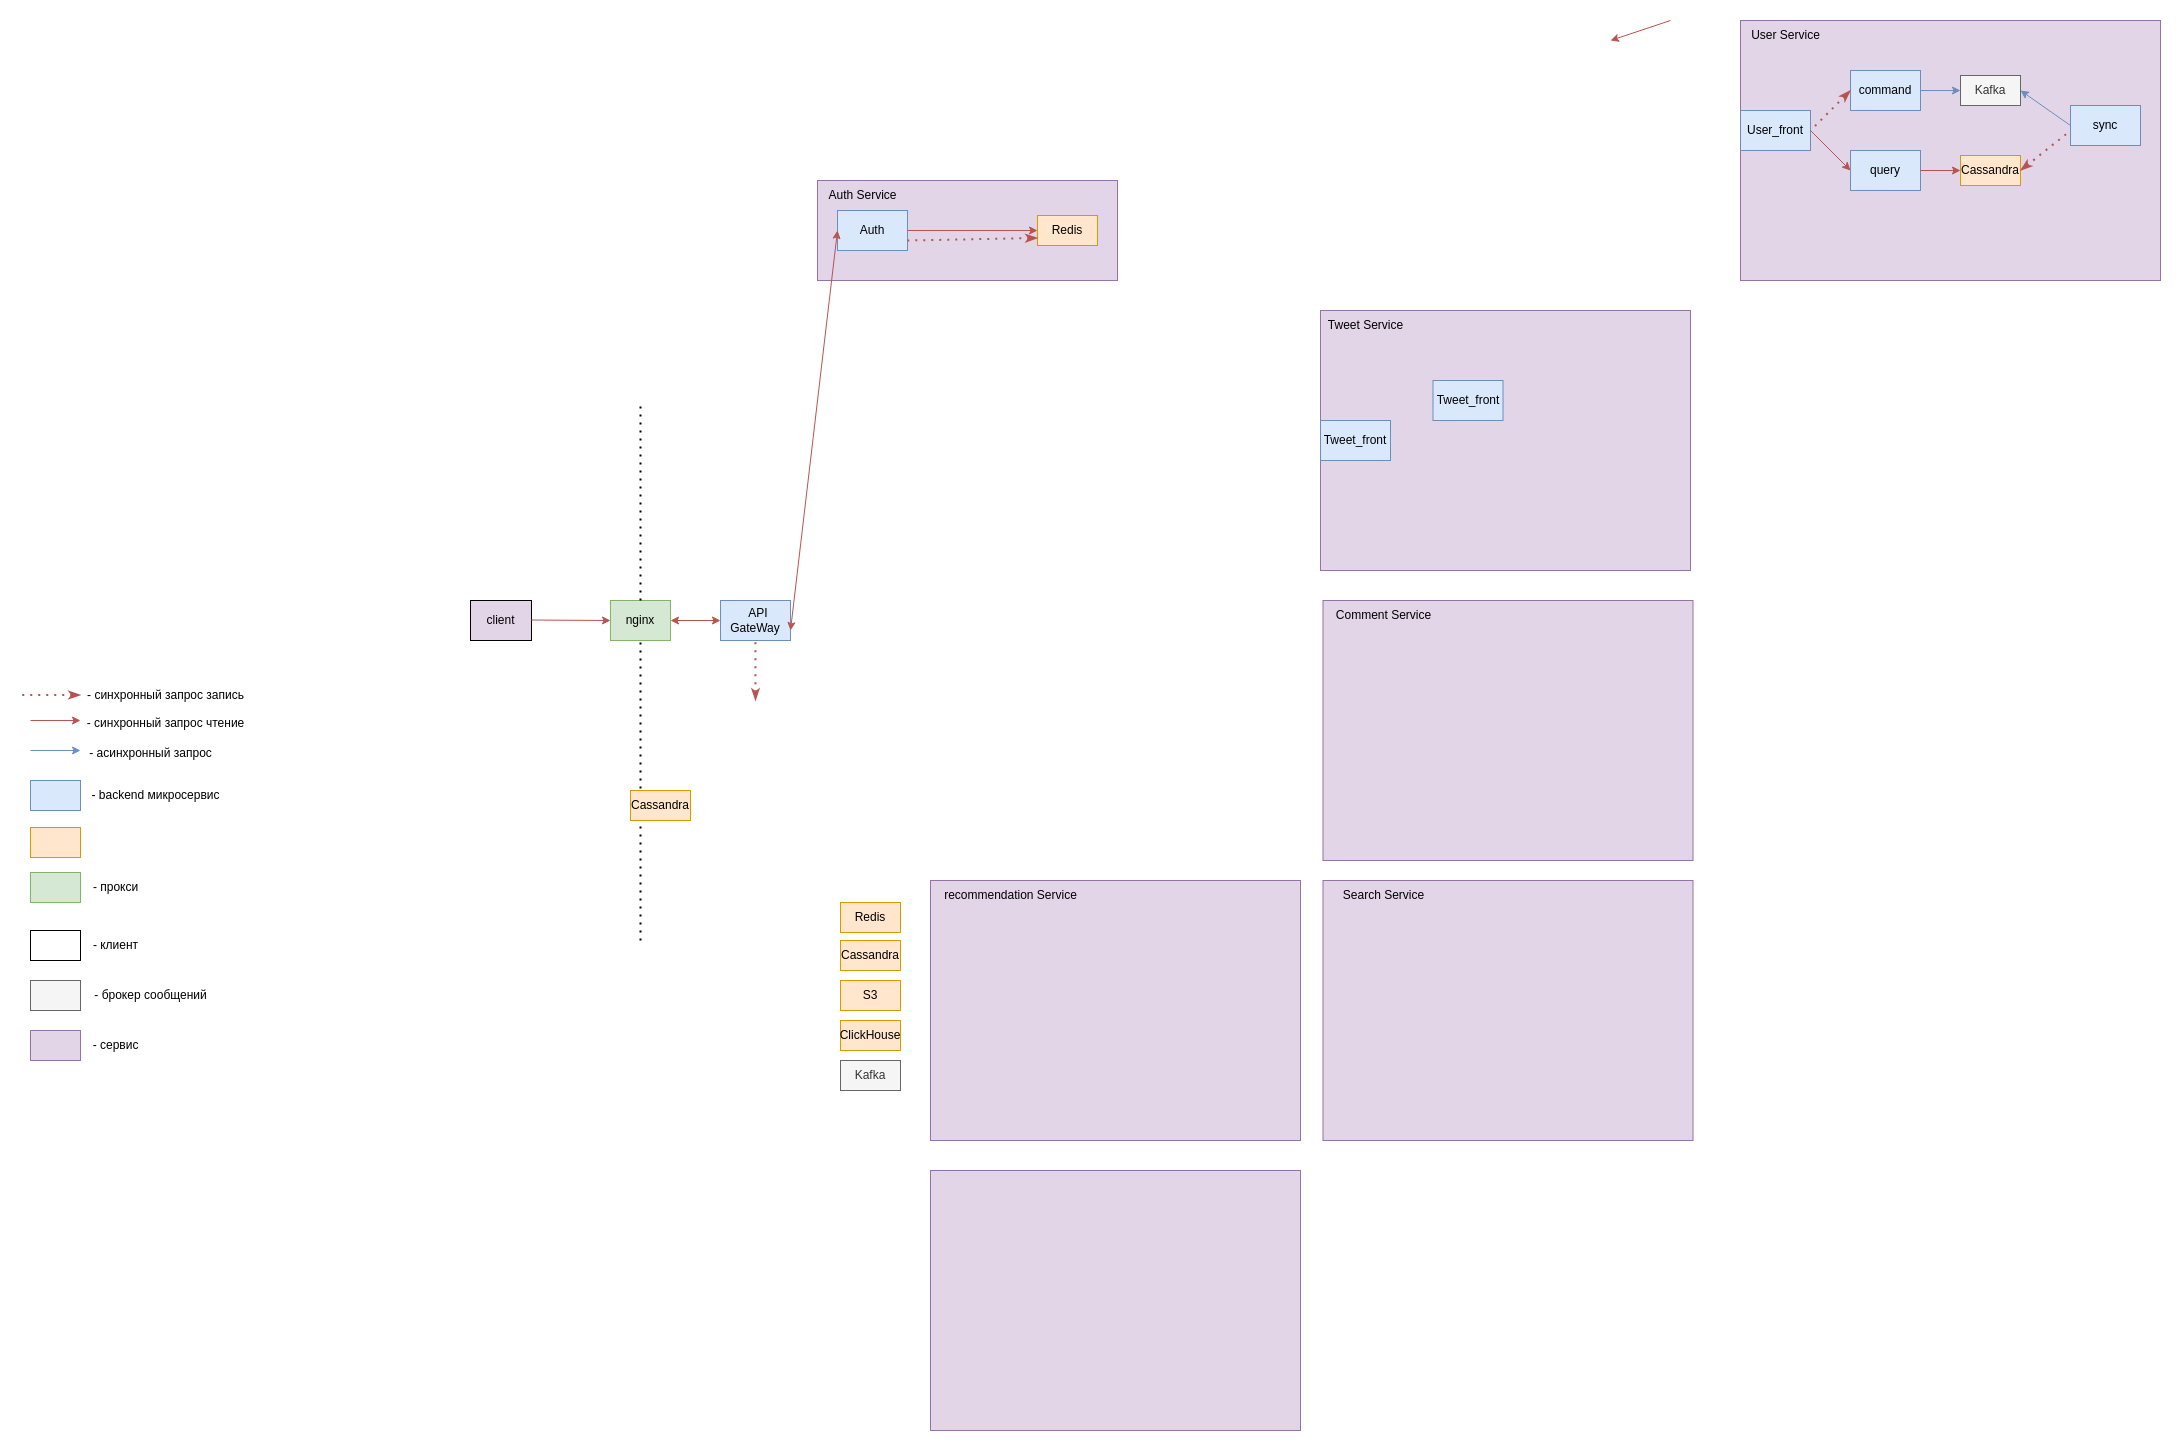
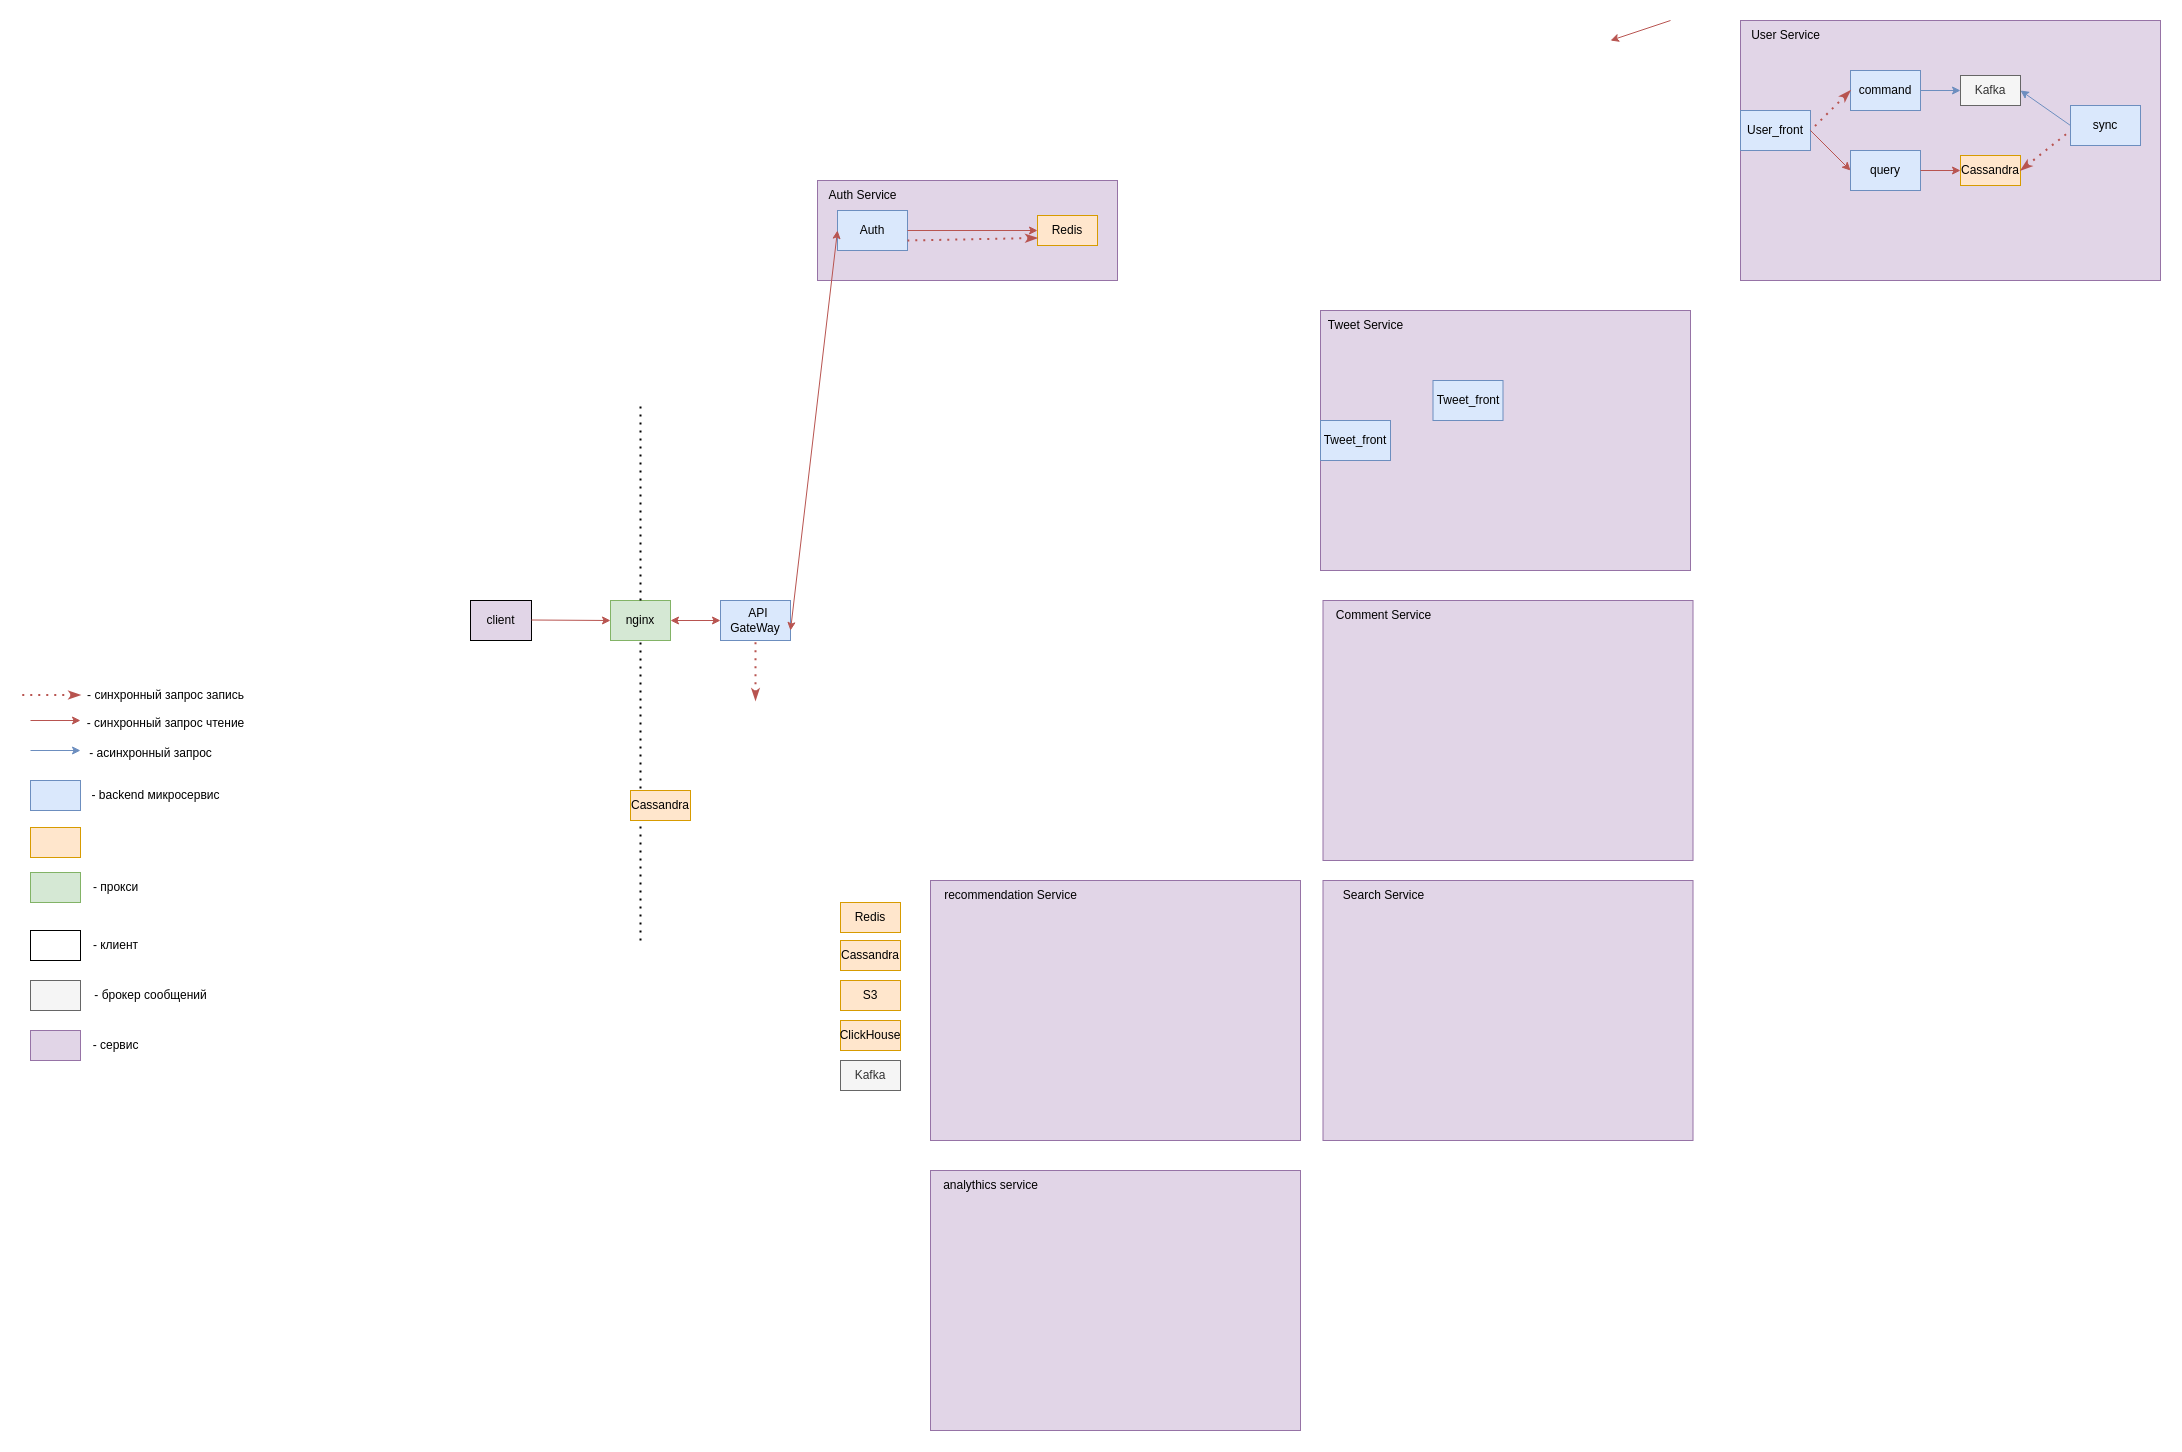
node "analythics service": added
